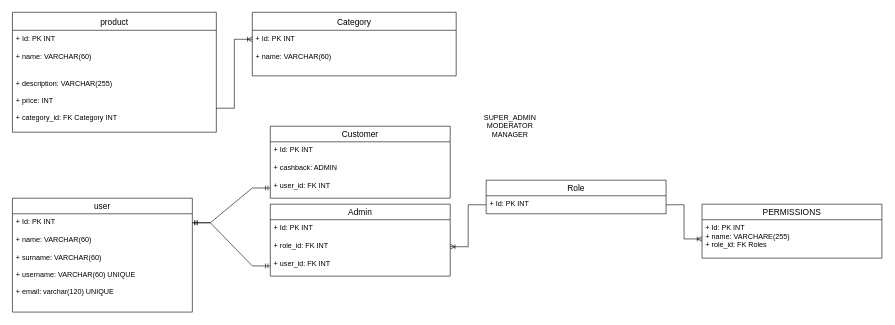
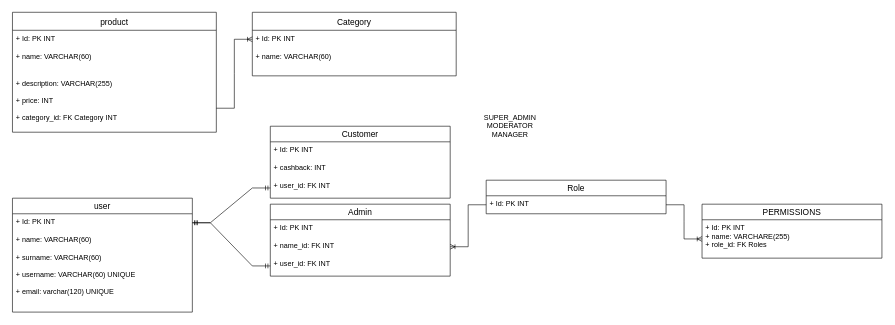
node "+ cashback: ADMIN": label "+ cashback: ADMIN" -> "+ cashback: INT"
node "+ role_id: FK INT": label "+ role_id: FK INT" -> "+ name_id: FK INT"
